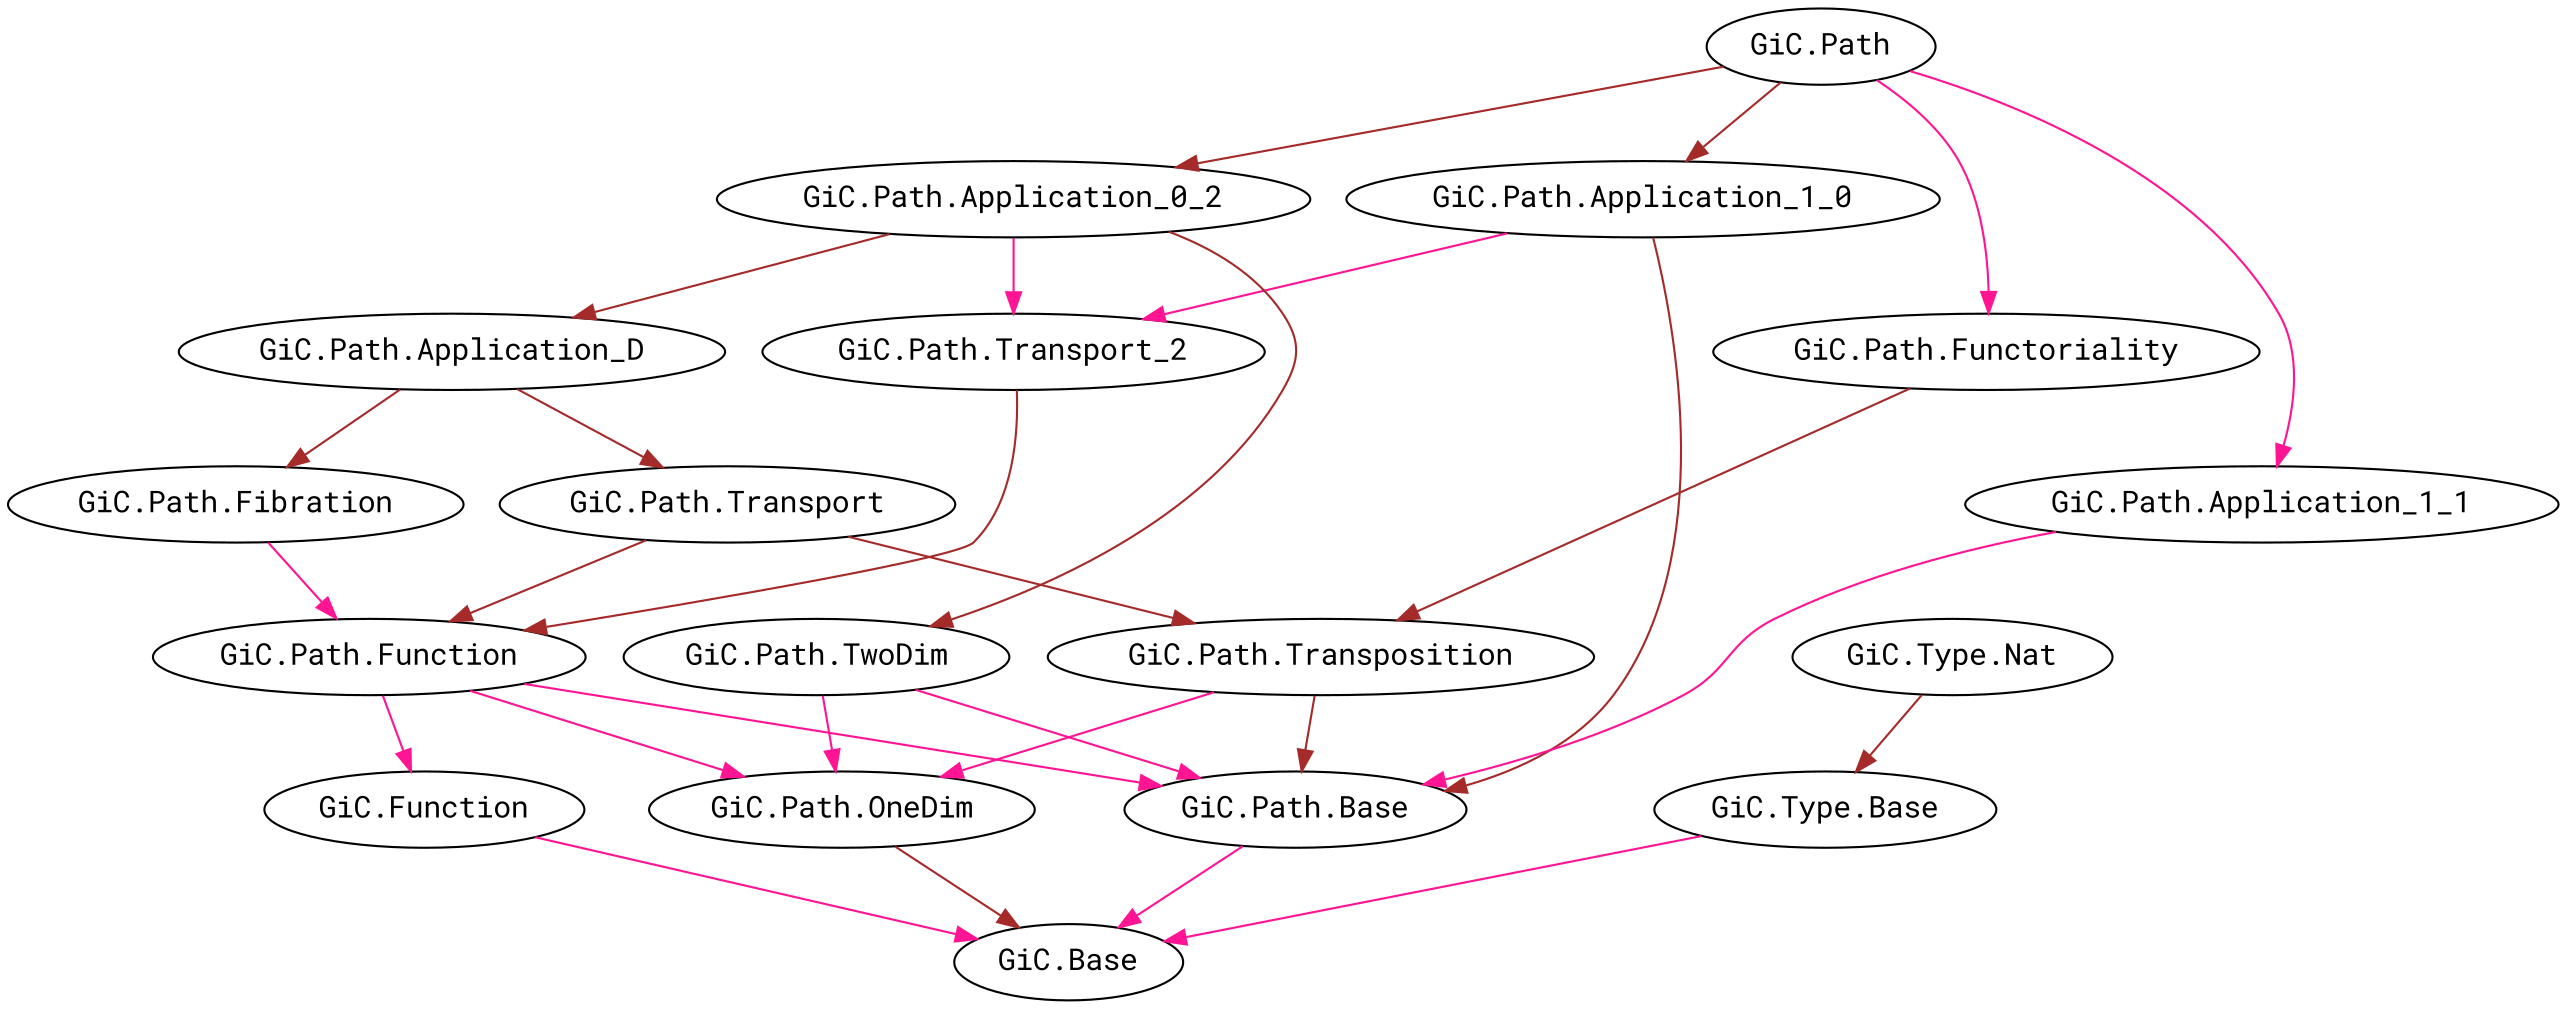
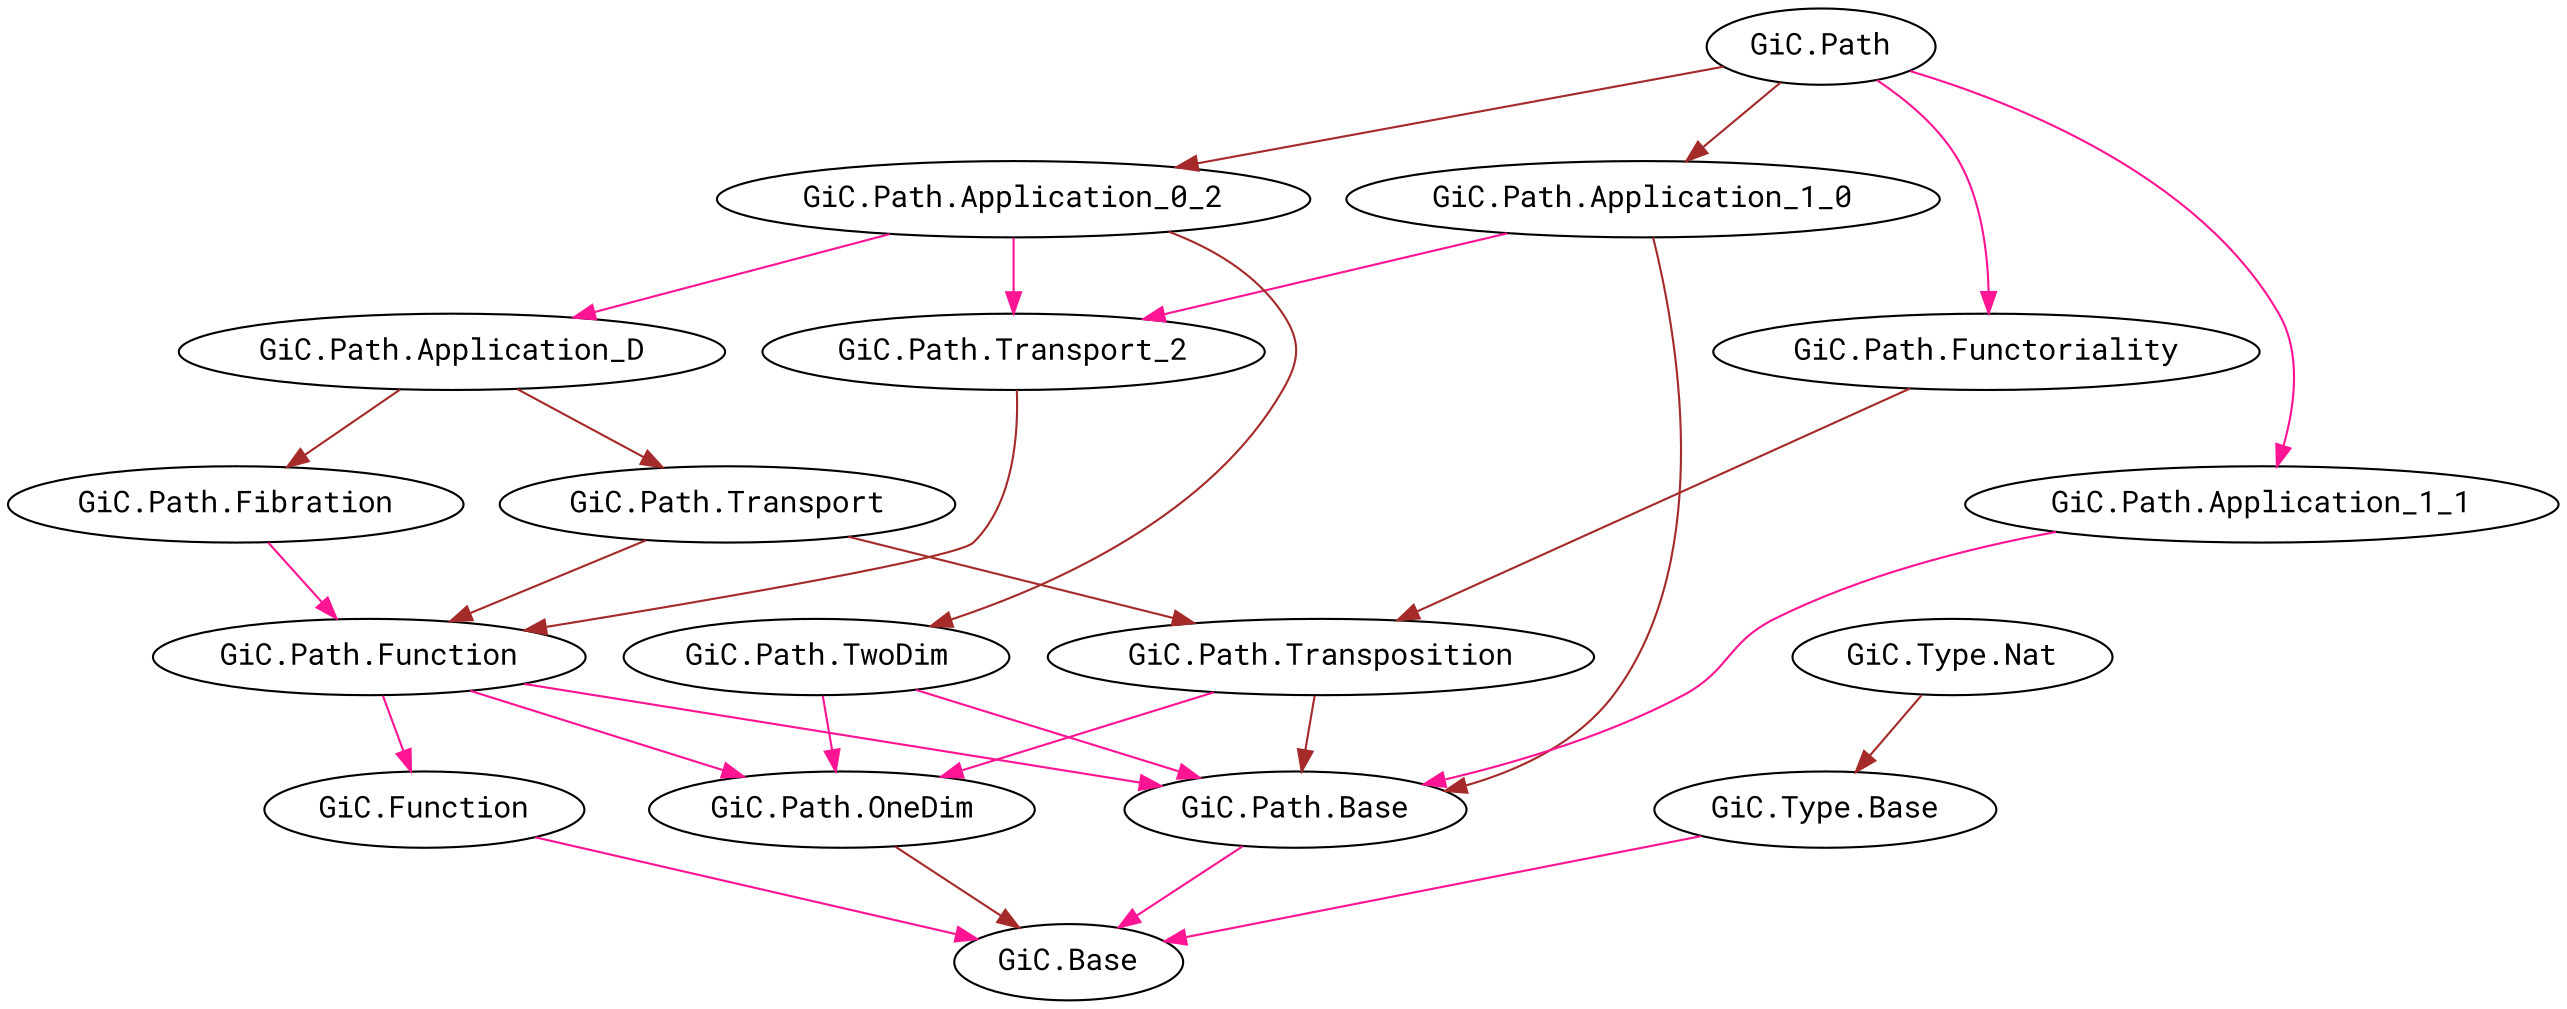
edge "GiC.Path.Application_0_2" -> "GiC.Path.Application_D": color brown -> deeppink
